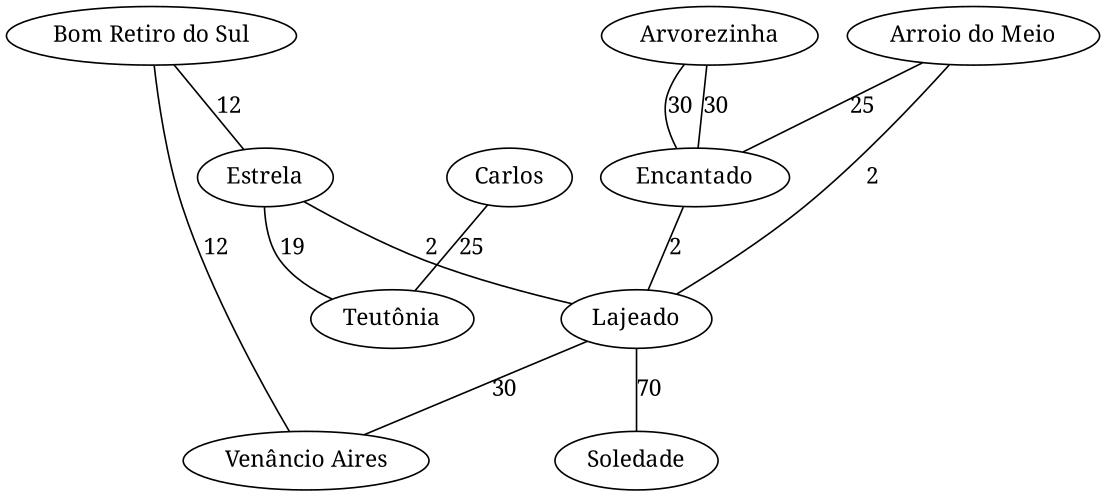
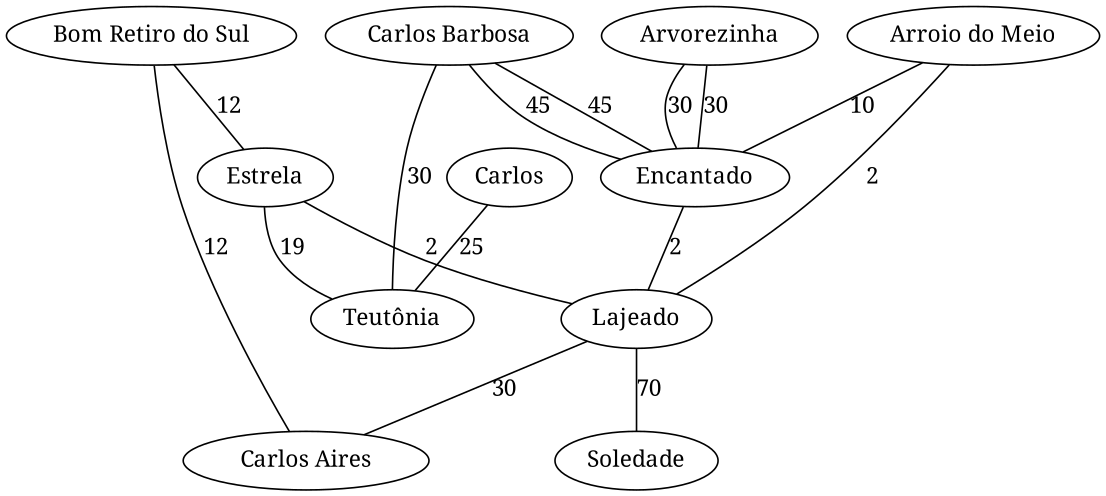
node "Carlos Barbosa": added
edge "Arroio do Meio" -- "Encantado": label "25" -> "10"
node "Venâncio Aires": label "Venâncio Aires" -> "Carlos Aires"
